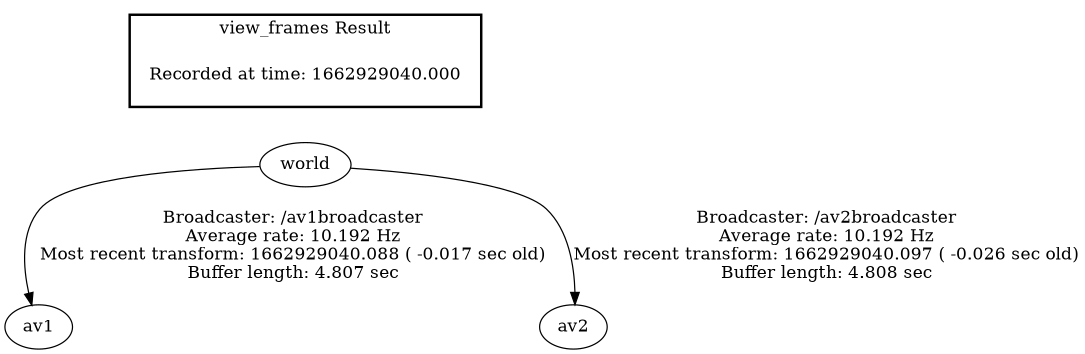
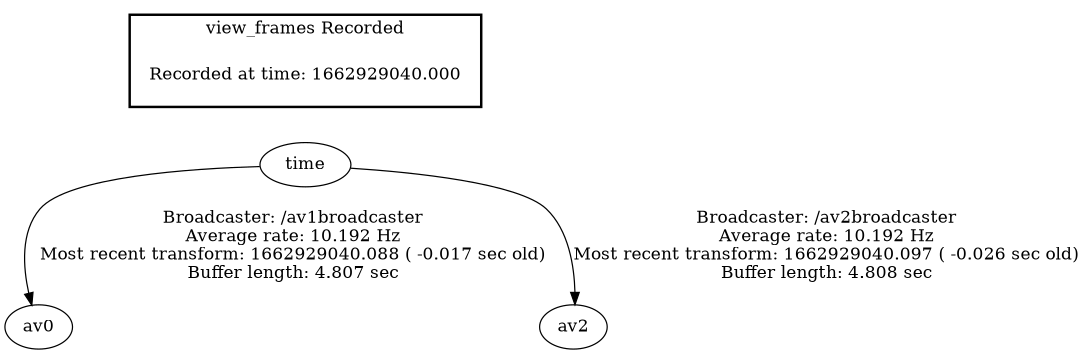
cluster "view_frames Result": label "view_frames Result" -> "view_frames Recorded"
node "world": label "world" -> "time"
node "av1": label "av1" -> "av0"
